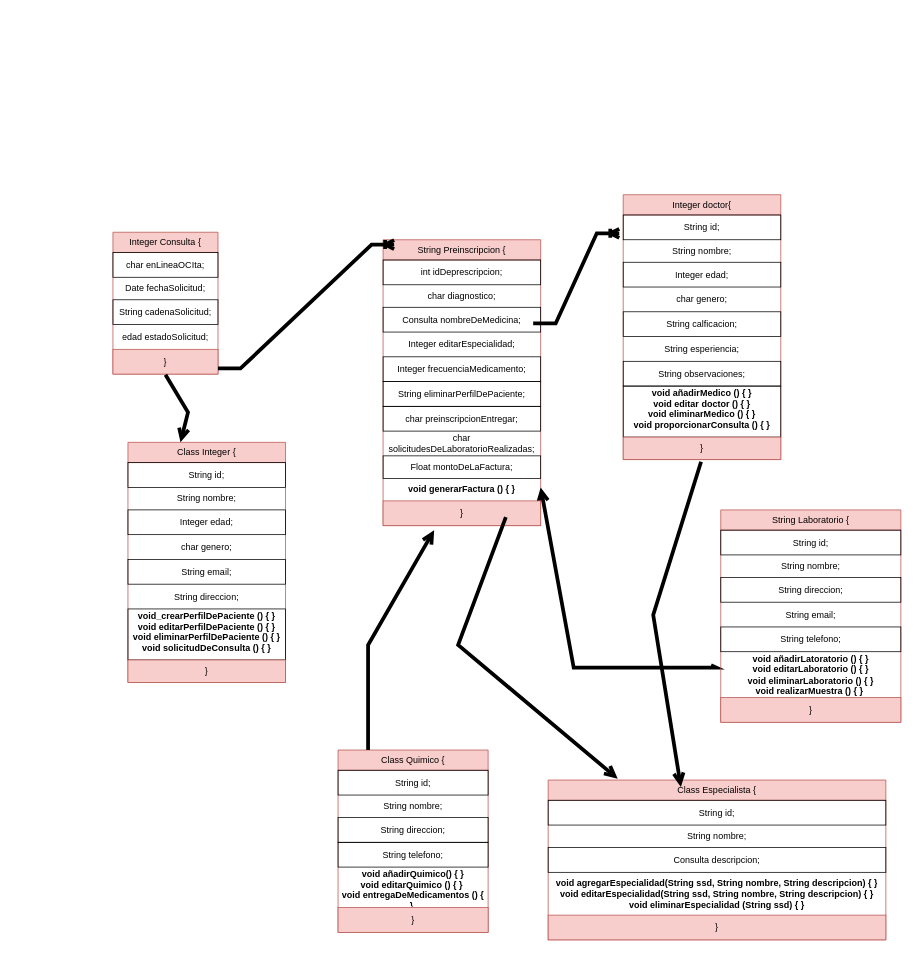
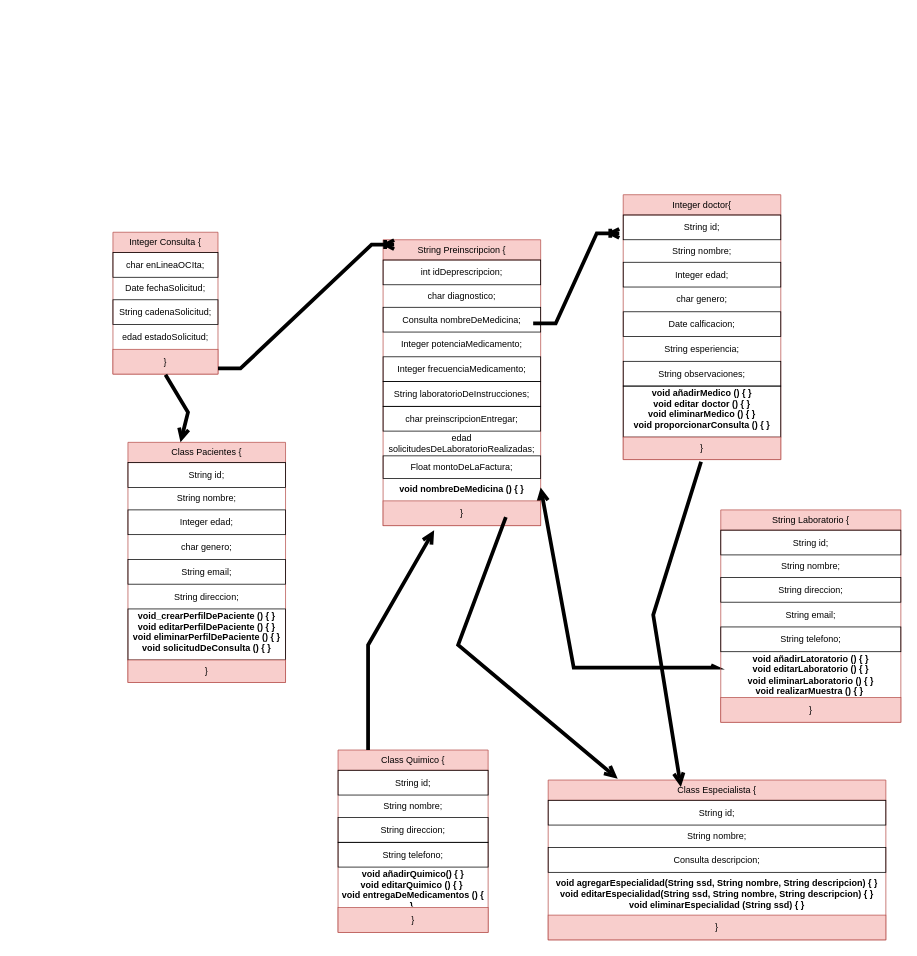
node "String calficacion;": label "String calficacion;" -> "Date calficacion;"
node "Integer editarEspecialidad;": label "Integer editarEspecialidad;" -> "Integer potenciaMedicamento;"
node "String eliminarPerfilDePaciente;": label "String eliminarPerfilDePaciente;" -> "String laboratorioDeInstrucciones;"
node "char solicitudesDeLaboratorioRealizadas;": label "char solicitudesDeLaboratorioRealizadas;" -> "edad solicitudesDeLaboratorioRealizadas;"
node "Class Integer {": label "Class Integer {" -> "Class Pacientes {"
node "void generarFactura () { }": label "void generarFactura () { }" -> "void nombreDeMedicina () { }"
